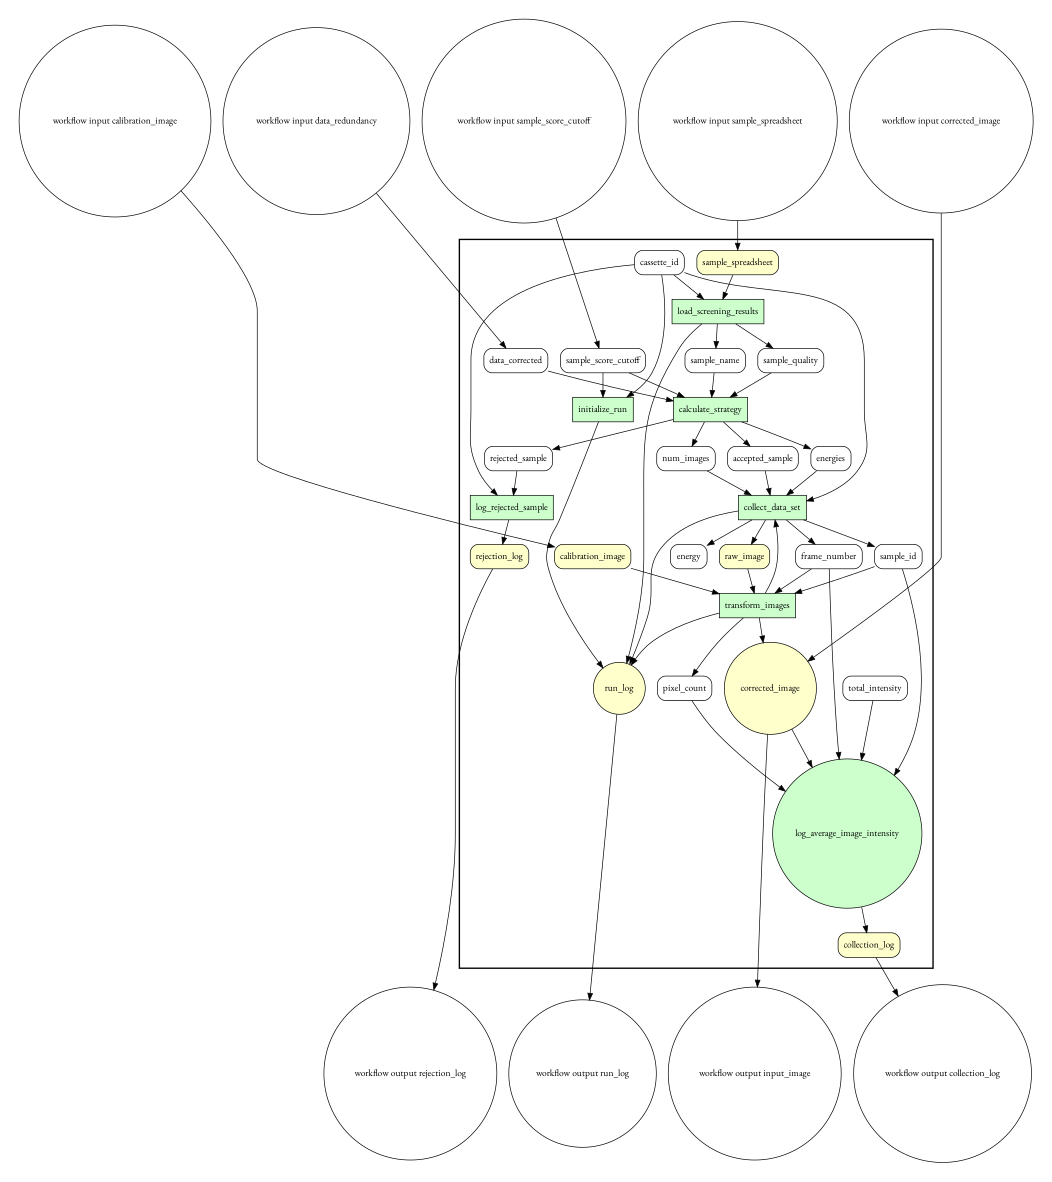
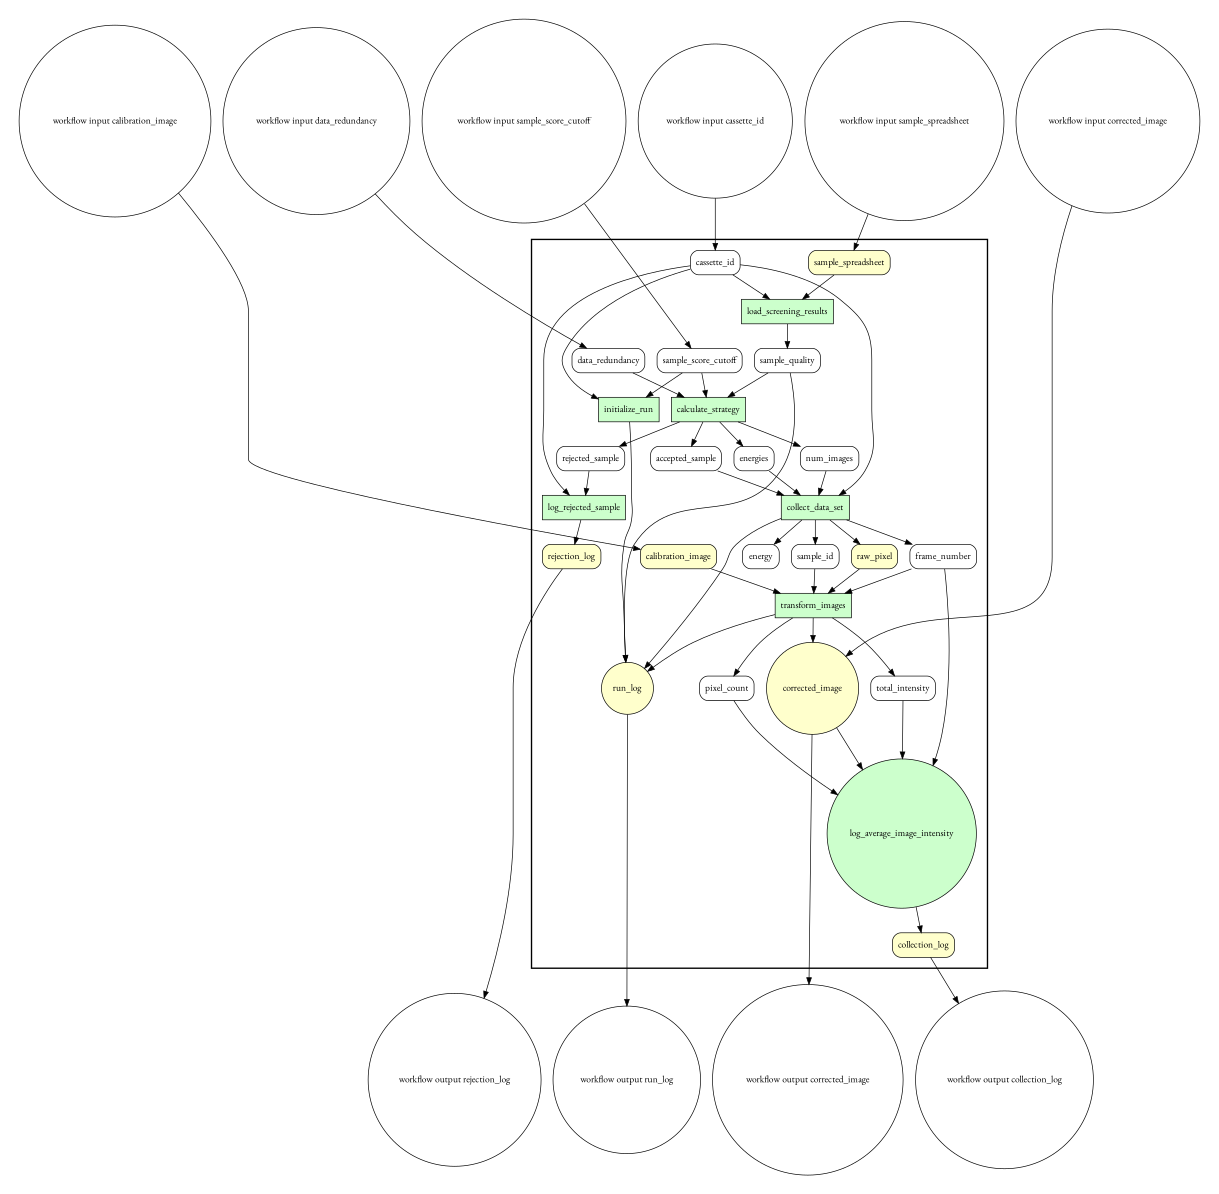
node "workflow input cassette_id": added
node "data_corrected": label "data_corrected" -> "data_redundancy"
node "sample_name": removed
edge "load_screening_results" -> "run_log": now "sample_quality" -> "run_log"
node "raw_image": label "raw_image" -> "raw_pixel"
edge "transform_images" -> "collect_data_set": now "transform_images" -> "total_intensity"
edge "sample_id" -> "log_average_image_intensity": removed
node "workflow output input_image": label "workflow output input_image" -> "workflow output corrected_image"
